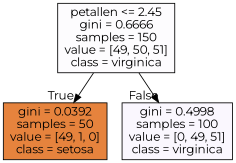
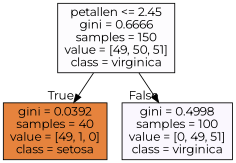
node "gini = 0.0392 samples = 50 value = [49, 1, 0] class = setosa": label "gini = 0.0392 samples = 50 value = [49, 1, 0] class = setosa" -> "gini = 0.0392 samples = 40 value = [49, 1, 0] class = setosa"
